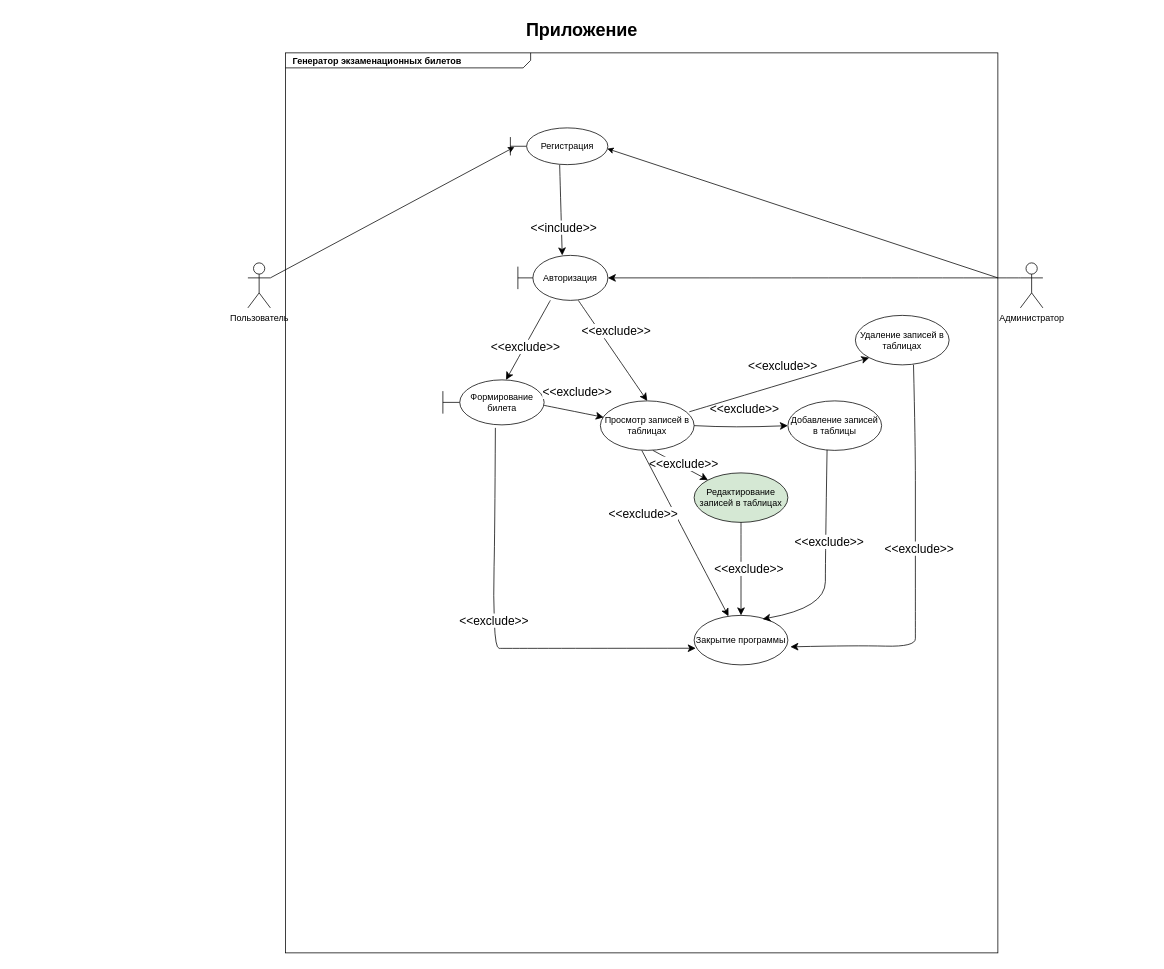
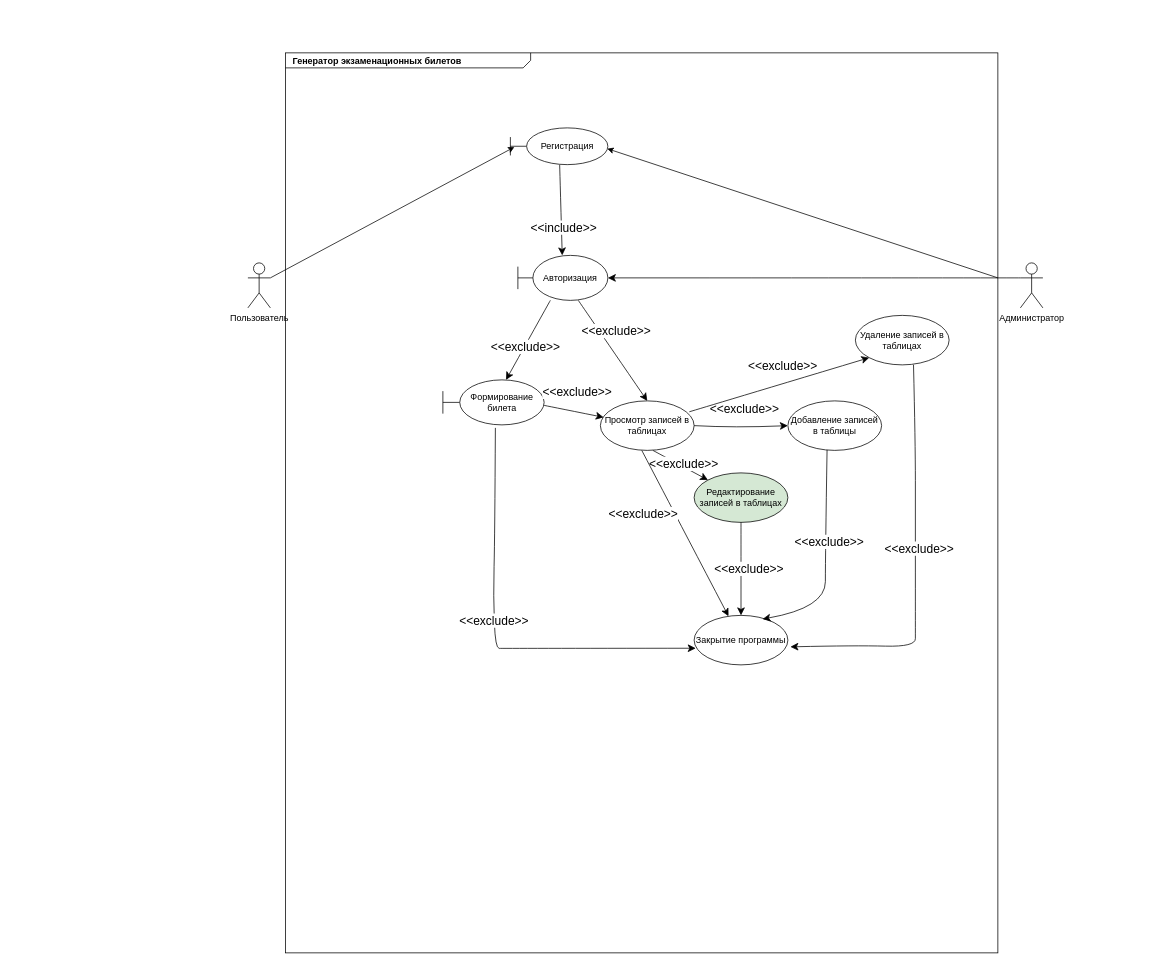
node "Приложение": removed
